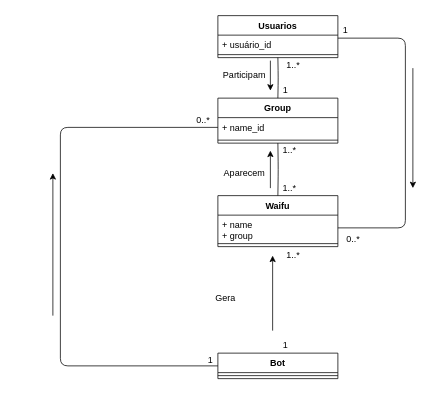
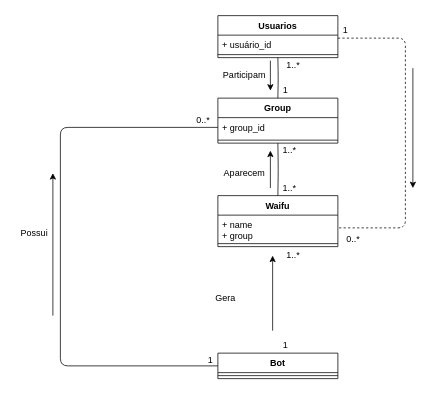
node "+ name_id": label "+ name_id" -> "+ group_id"
edge "+ usuário_id" -- "+ name + group": style solid -> dashed
node "Possui": added
